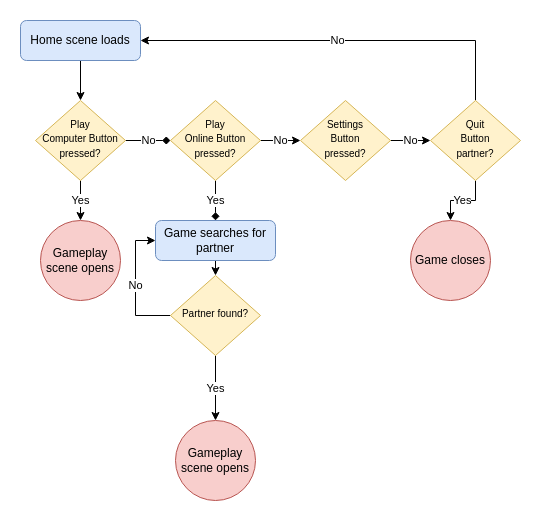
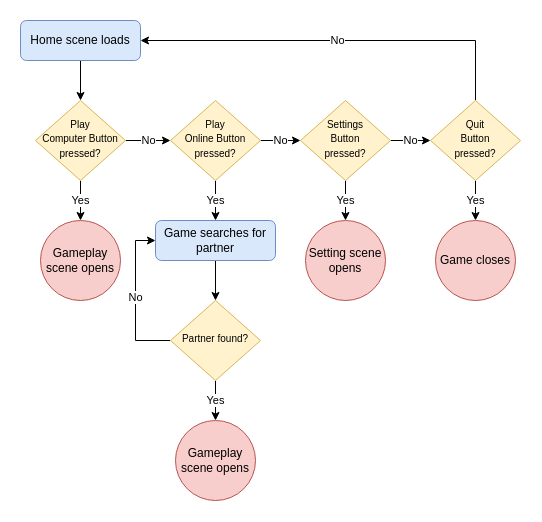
node "Quit Button partner?": label "Quit Button partner?" -> "Quit Button pressed?"
edge "Play Computer Button pressed?" -> "Play Online Button pressed?": arrowhead diamond -> classic
edge "Settings Button pressed?" -> "Setting scene opens": added, label "Yes"
edge "Play Online Button pressed?" -> "Game searches for partner": arrowhead diamond -> classic
node "Setting scene opens": added
node "Game closes": moved (451, 261) -> (476, 261)
node "Partner found?": moved (216, 316) -> (216, 341)
